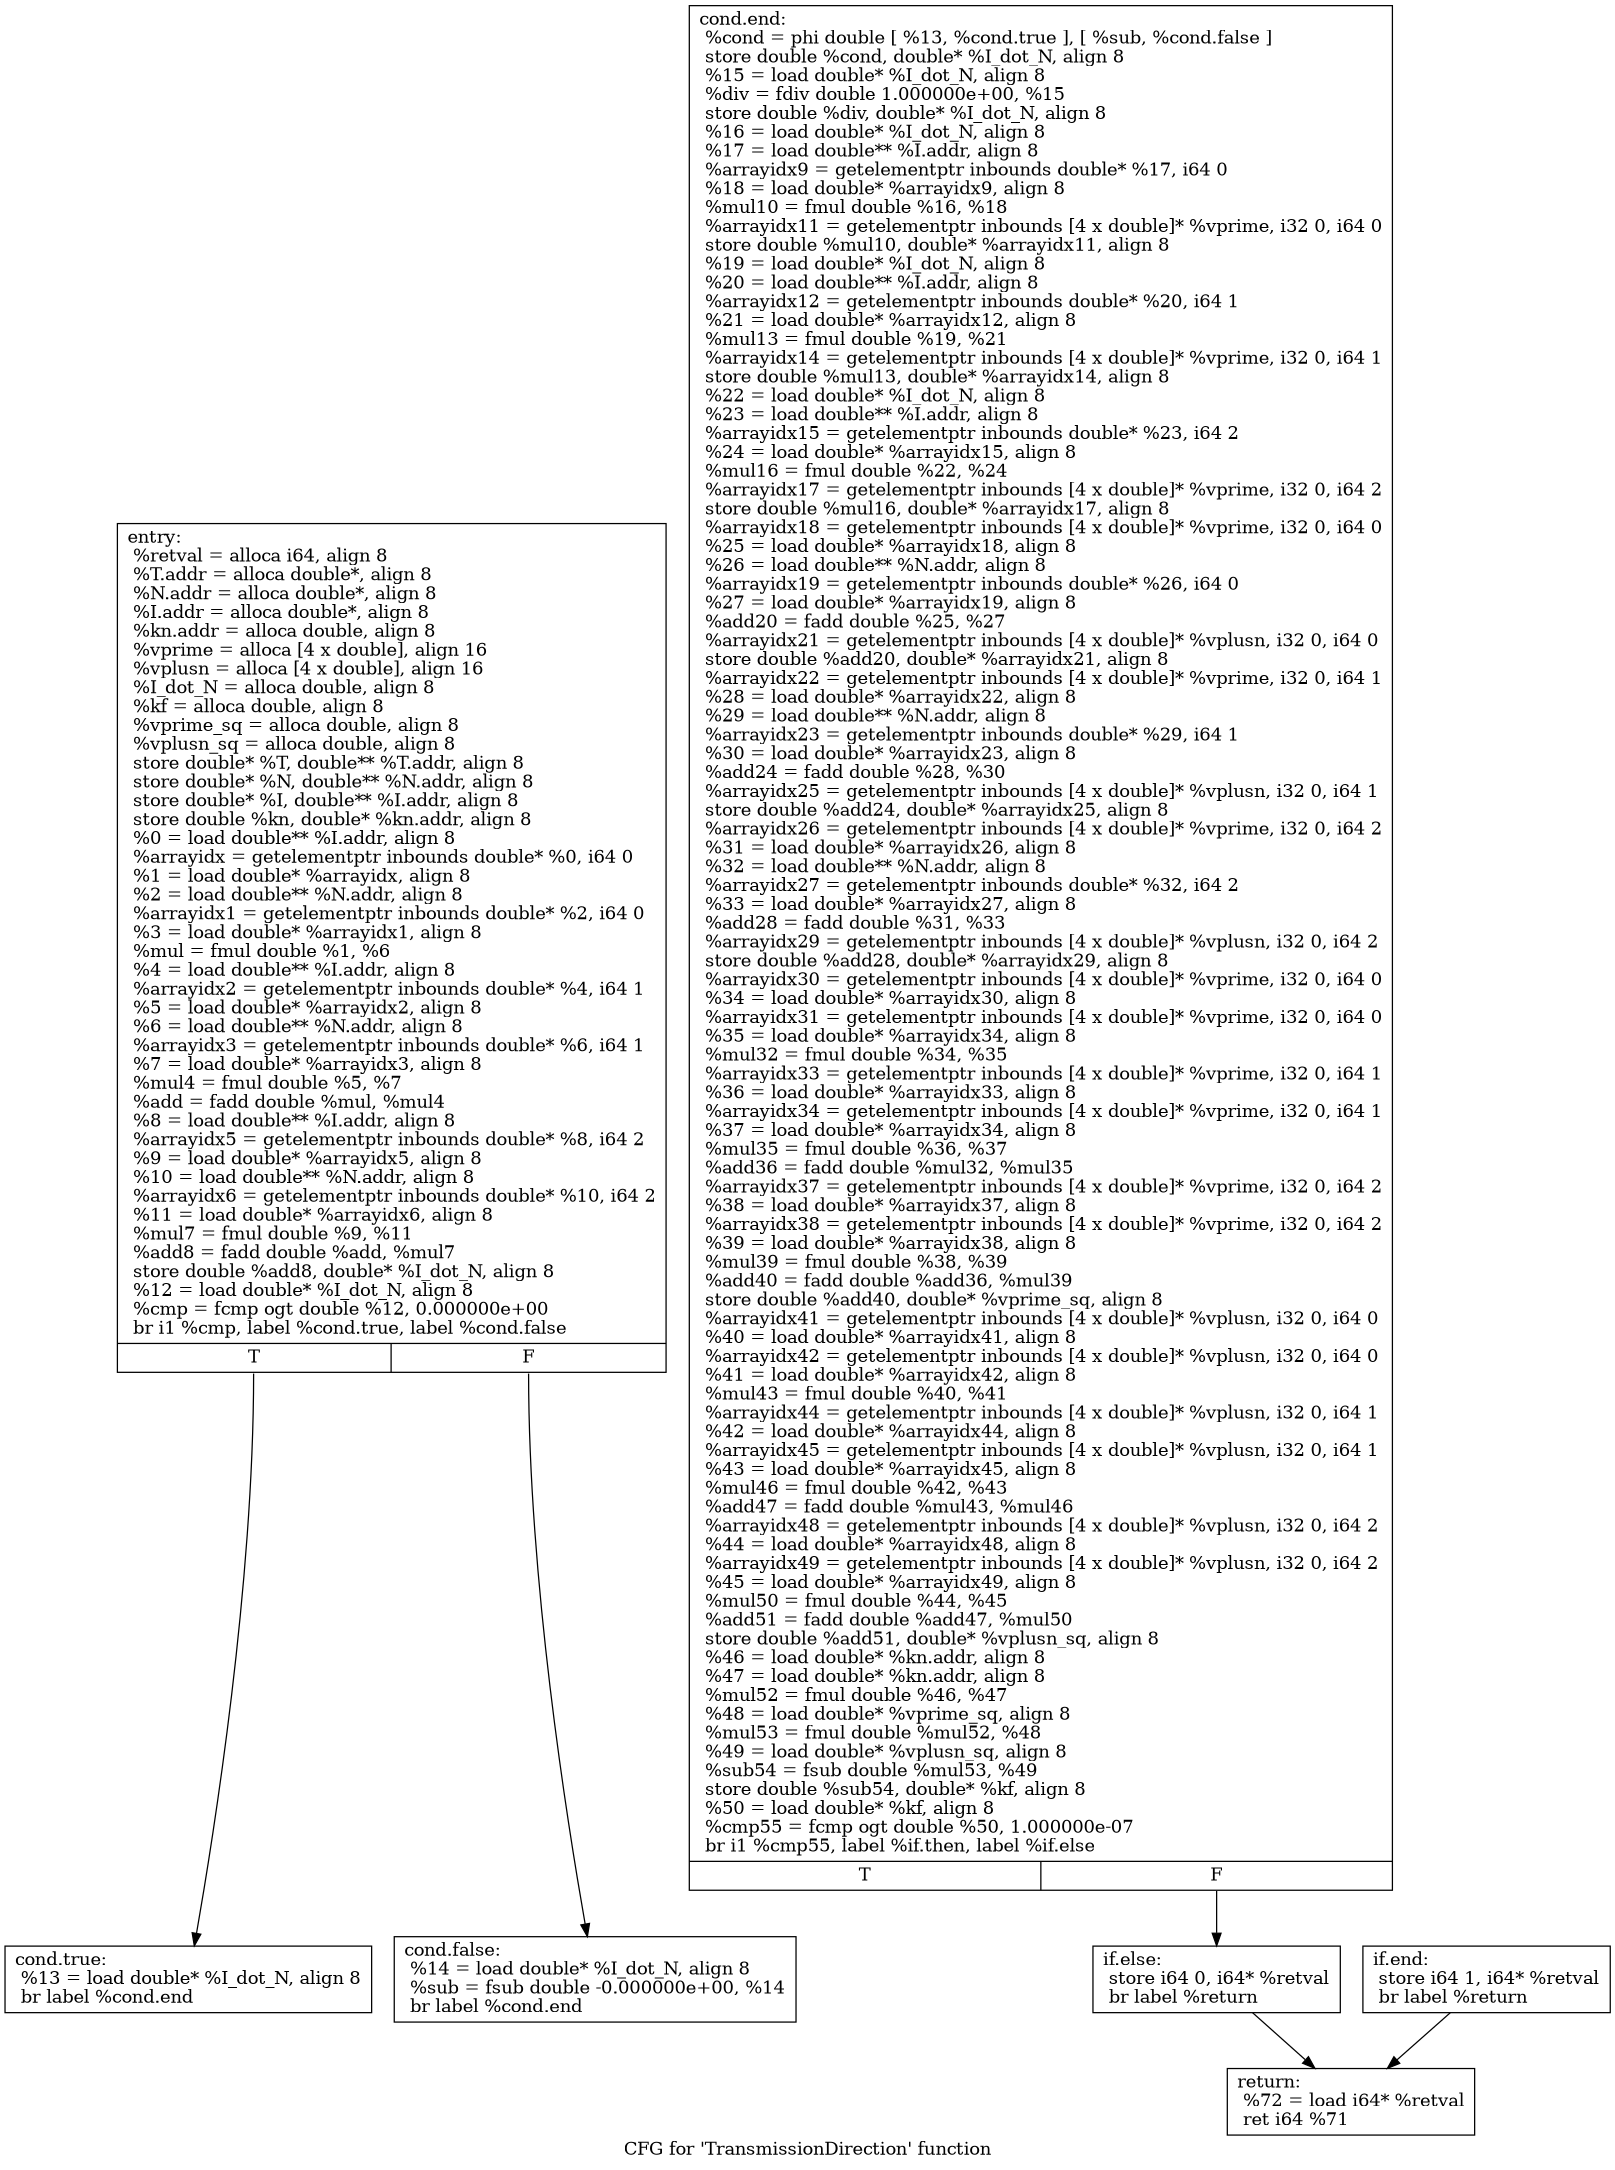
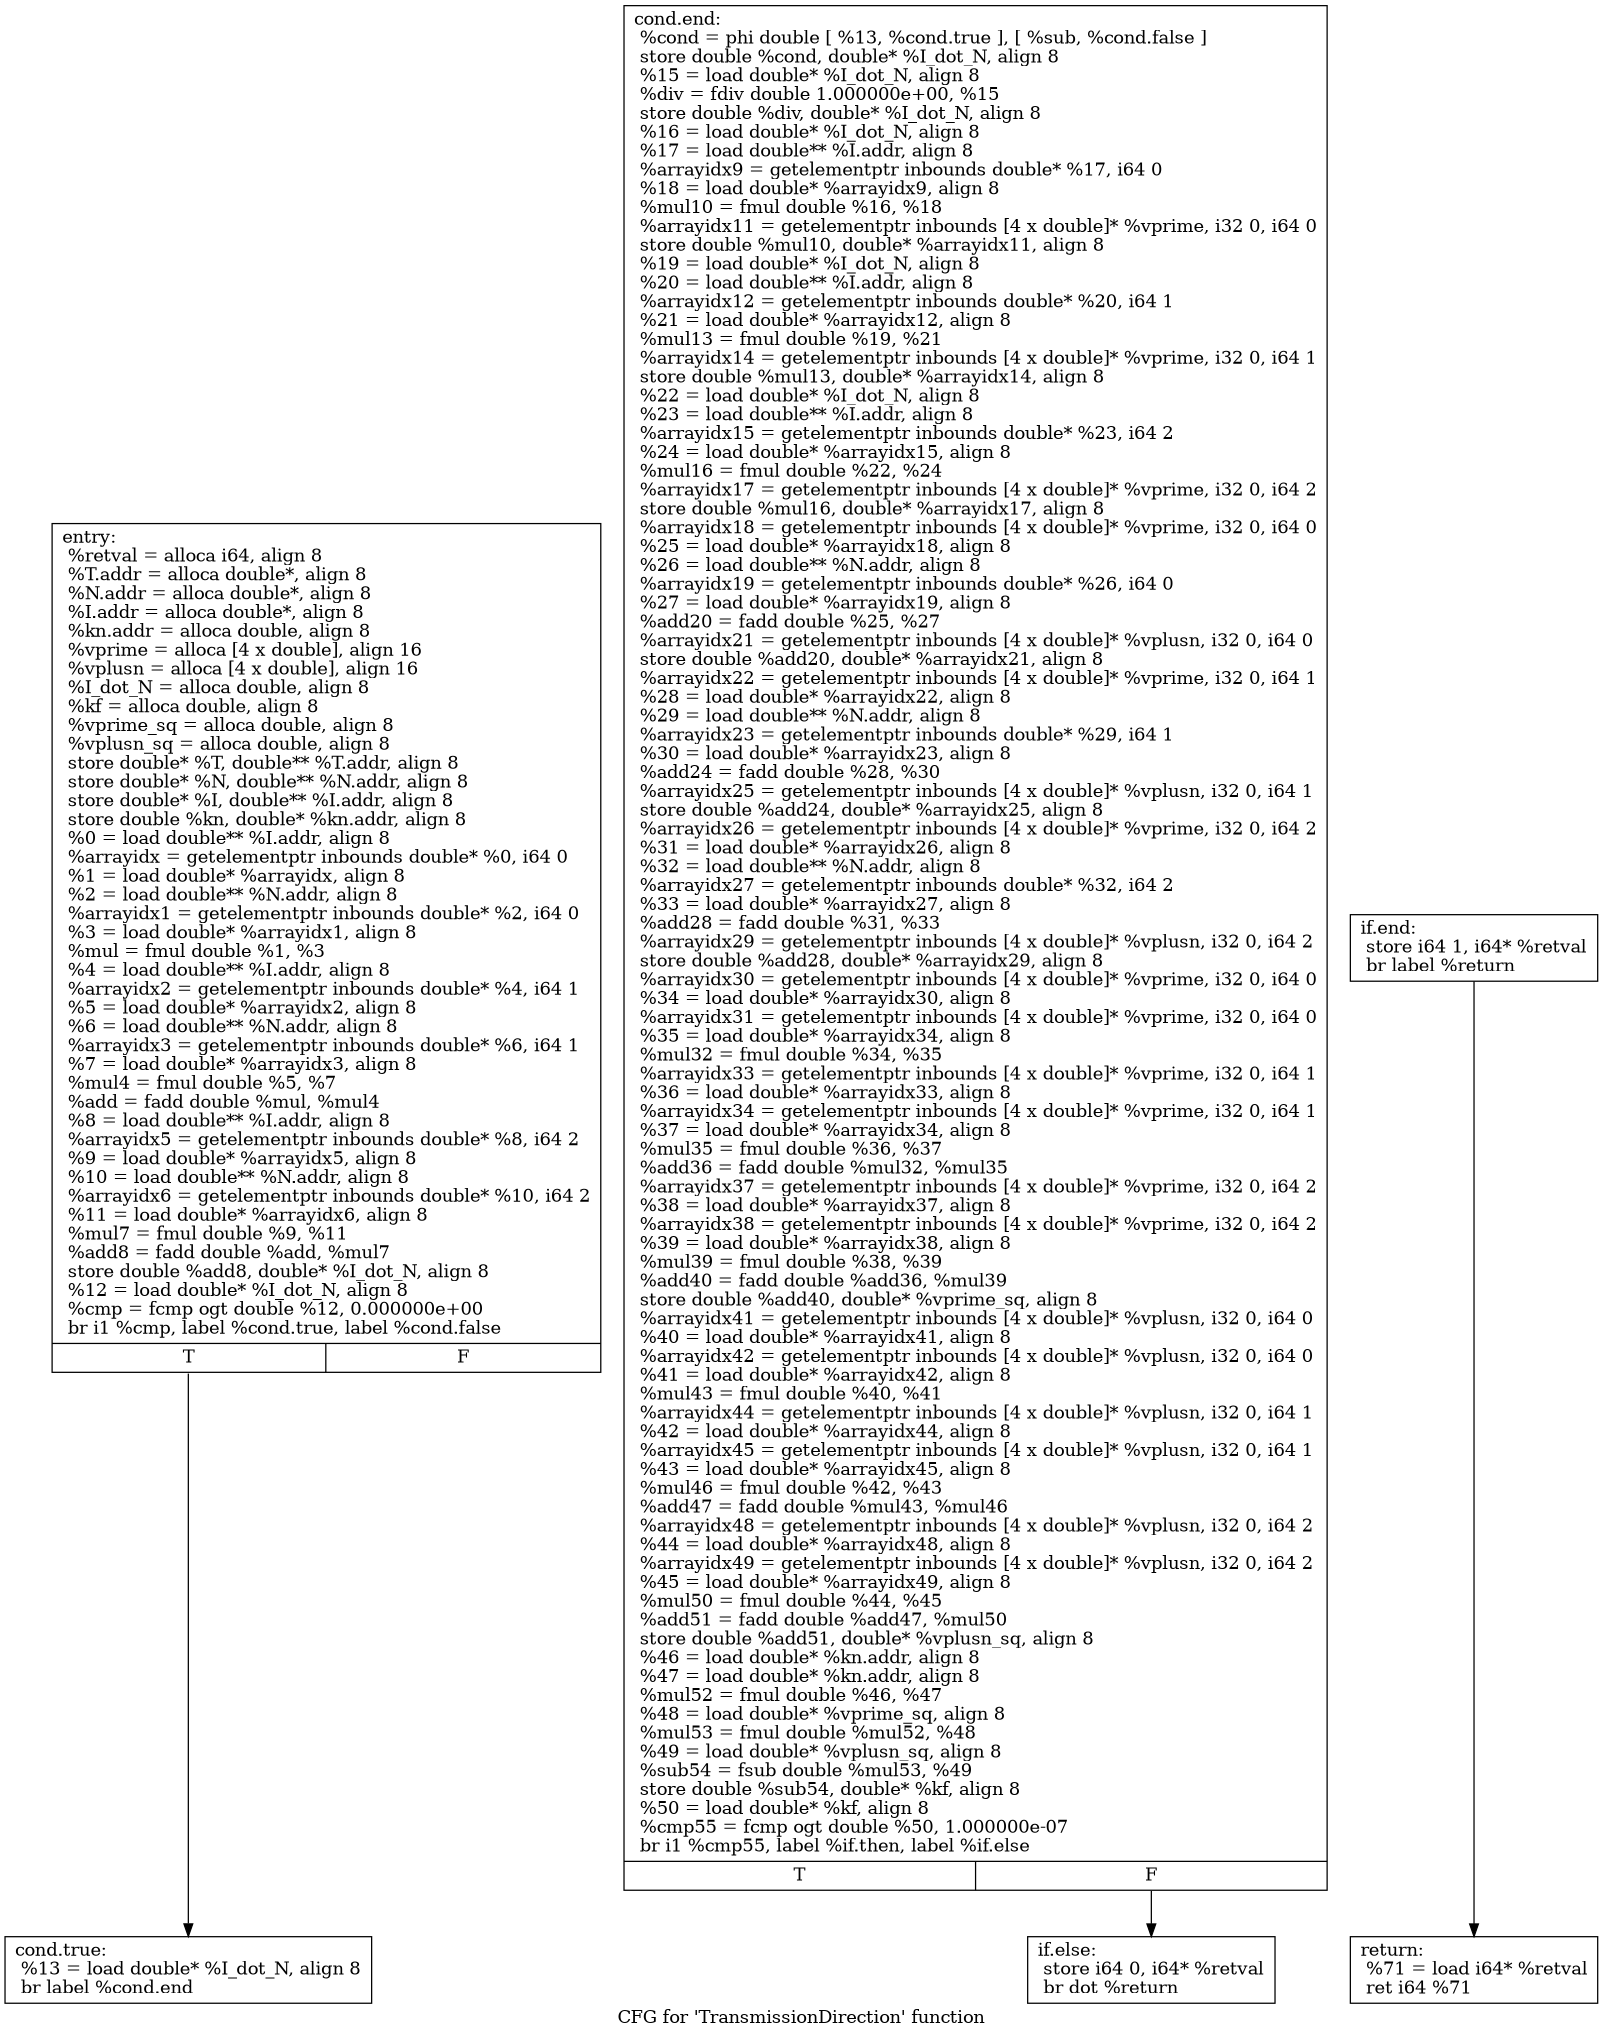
node "entry:": text "%mul = fmul double %1, %6" -> "%mul = fmul double %1, %3"
node "cond.false:": removed
node "if.else:": text "br label %return" -> "br dot %return"
edge "if.else:" -> "return:": removed
node "return:": text "%72 = load i64* %retval" -> "%71 = load i64* %retval"
